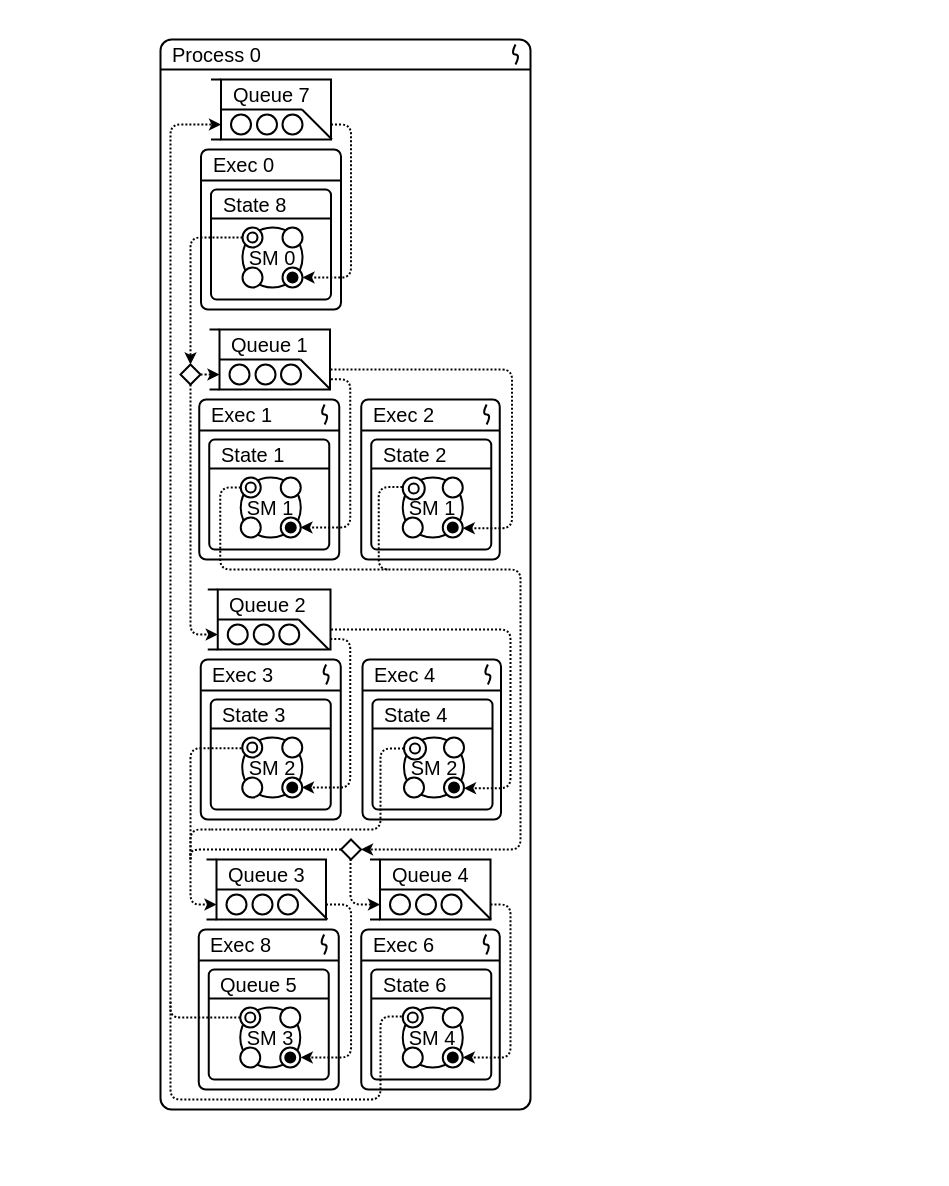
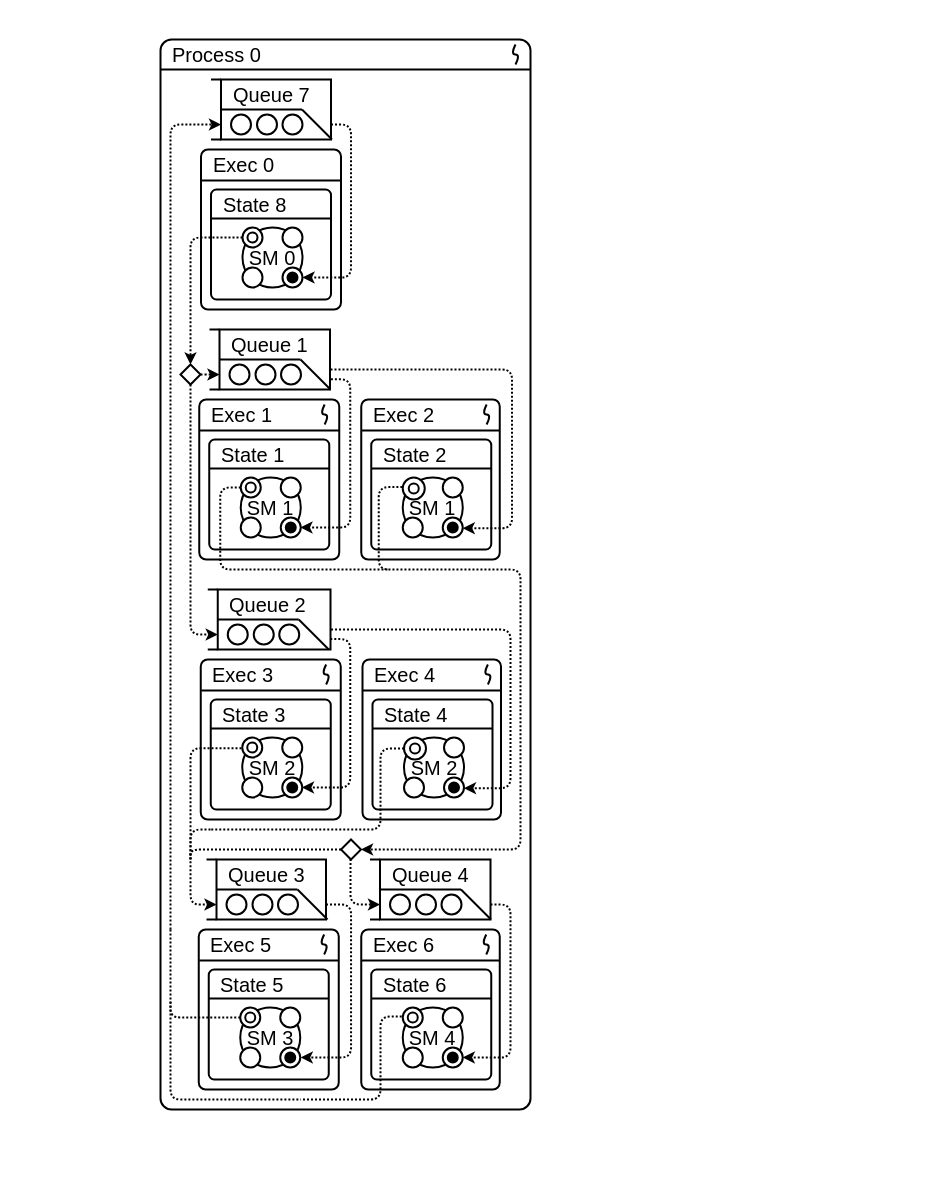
node "Exec 8": label "Exec 8" -> "Exec 5"
node "Queue 5": label "Queue 5" -> "State 5"
